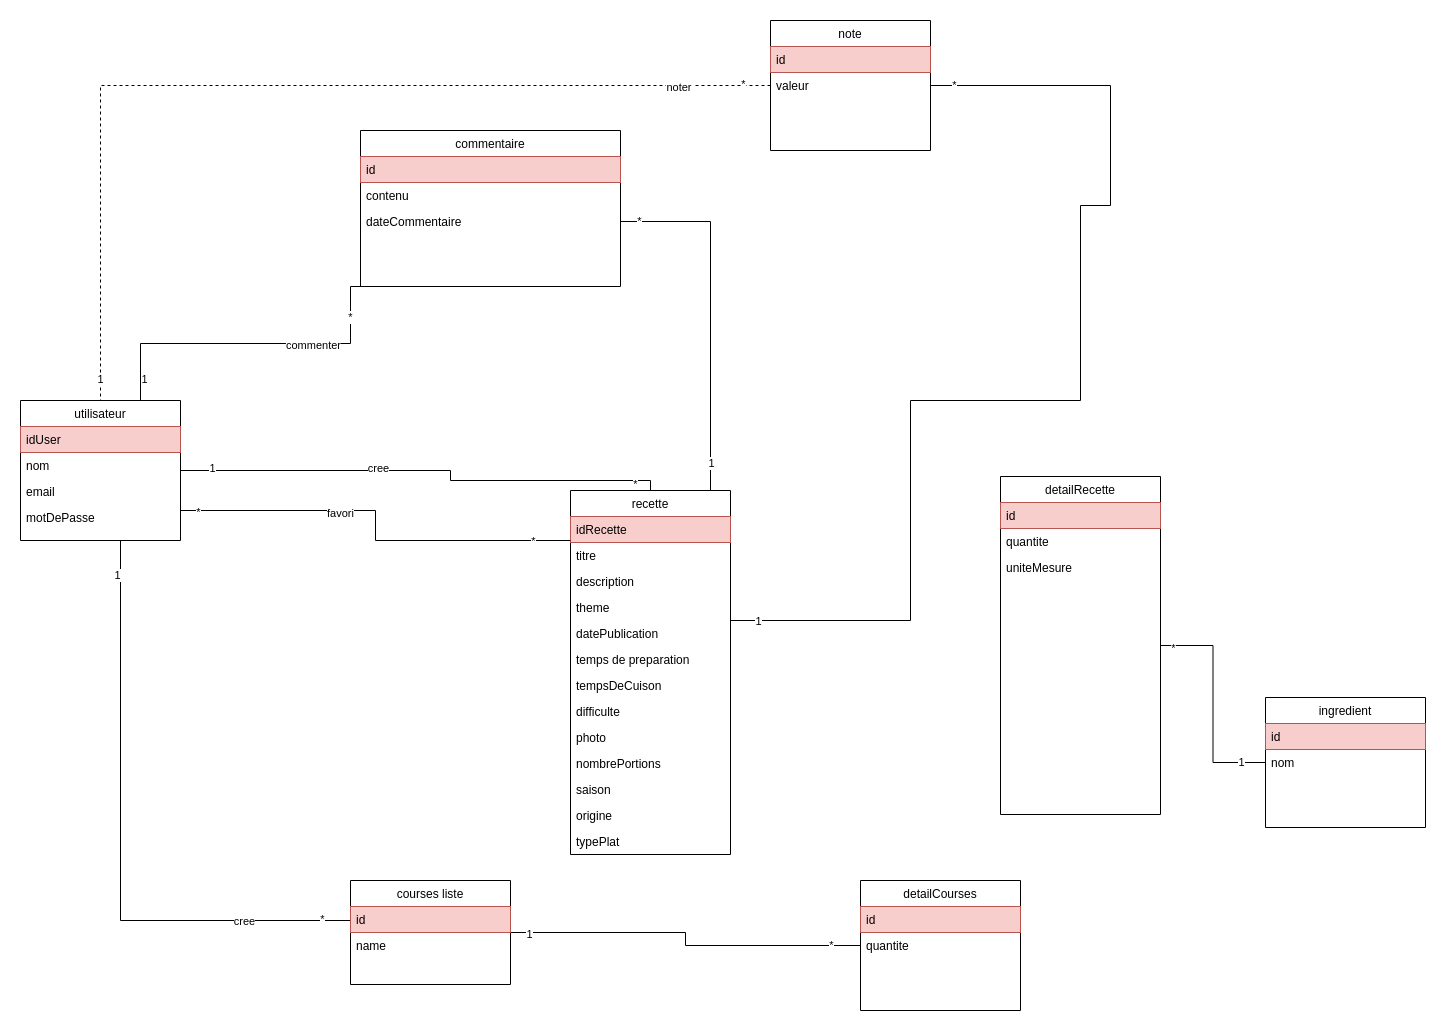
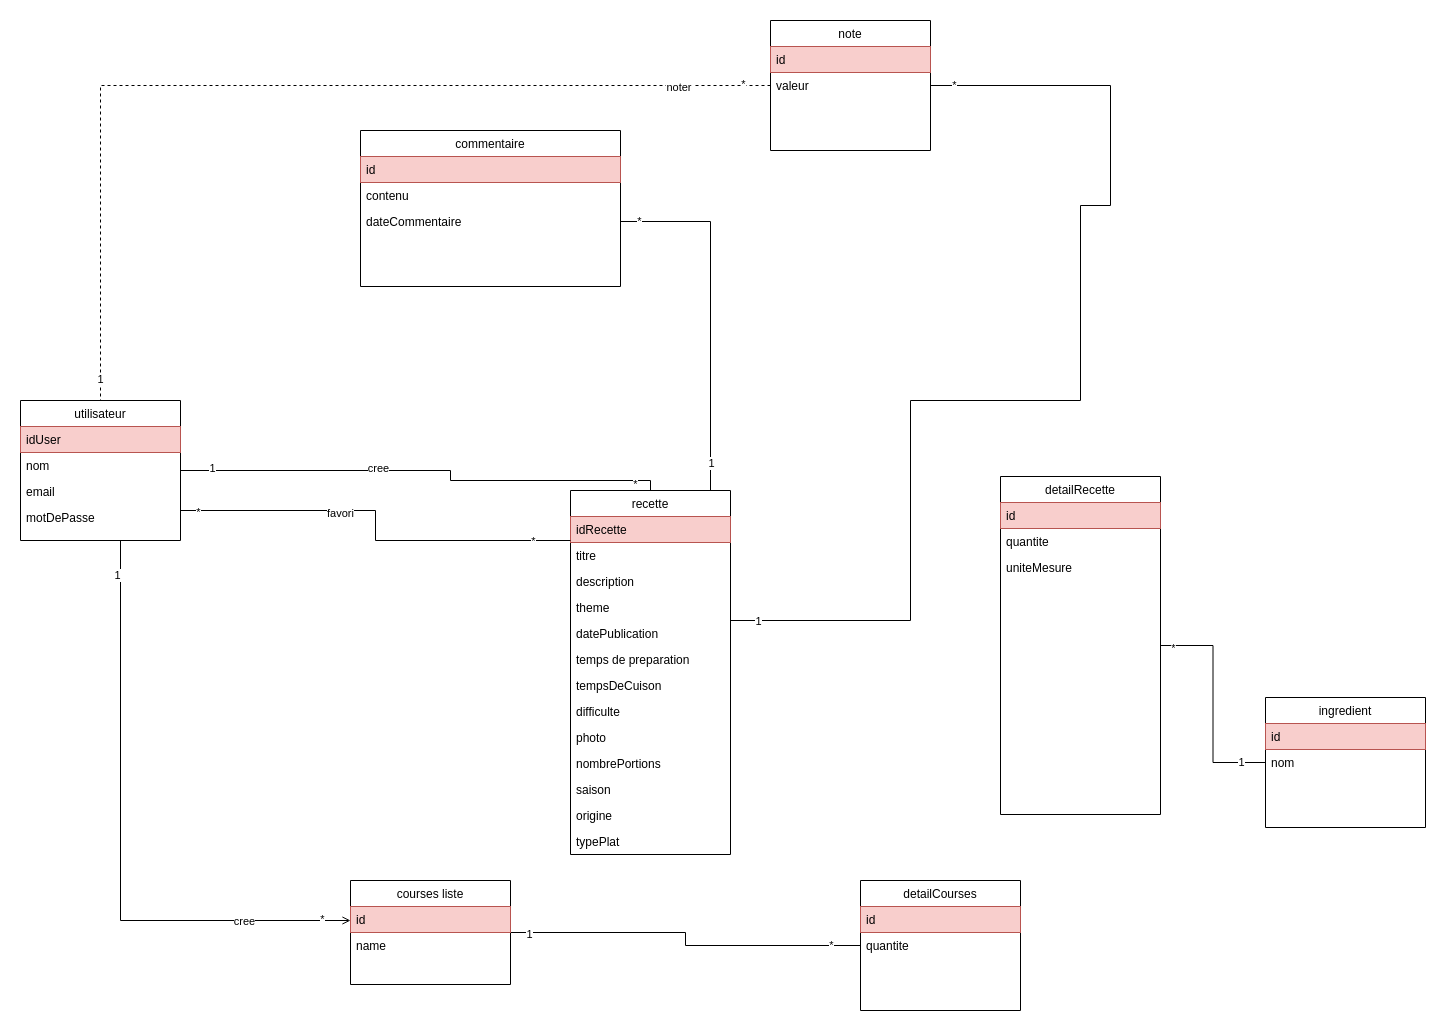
edge "commentaire" -- "utilisateur": removed, labels "*", "commenter", "1"
edge "utilisateur" -- "courses liste": arrowhead none -> open
